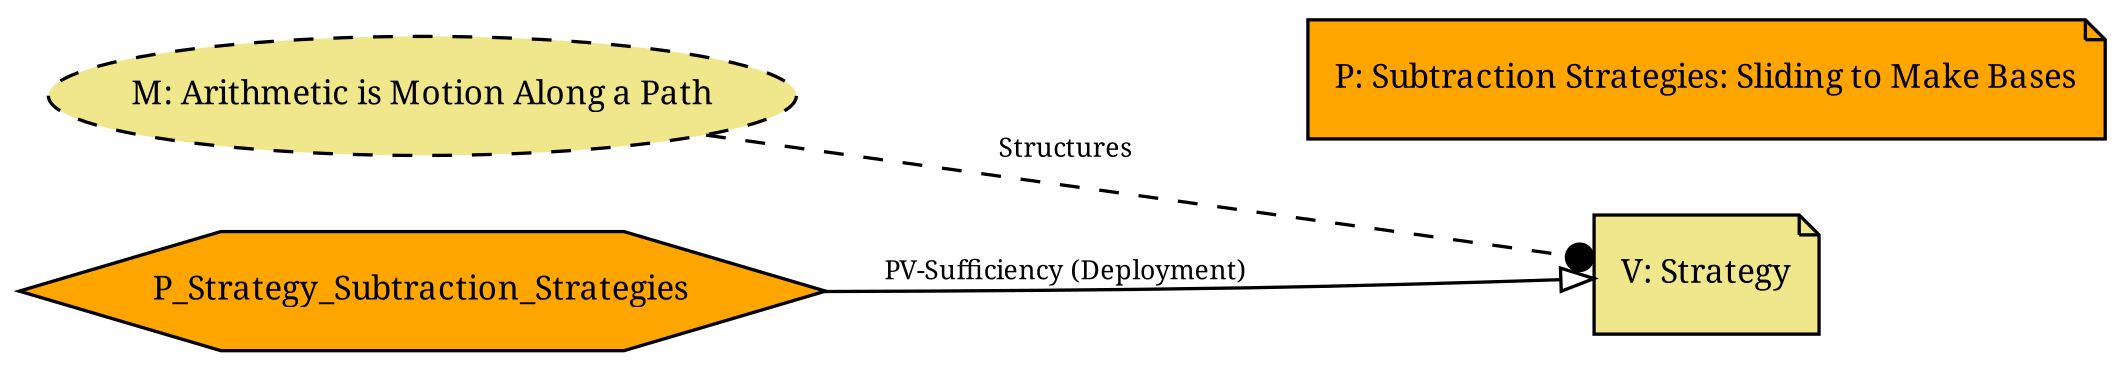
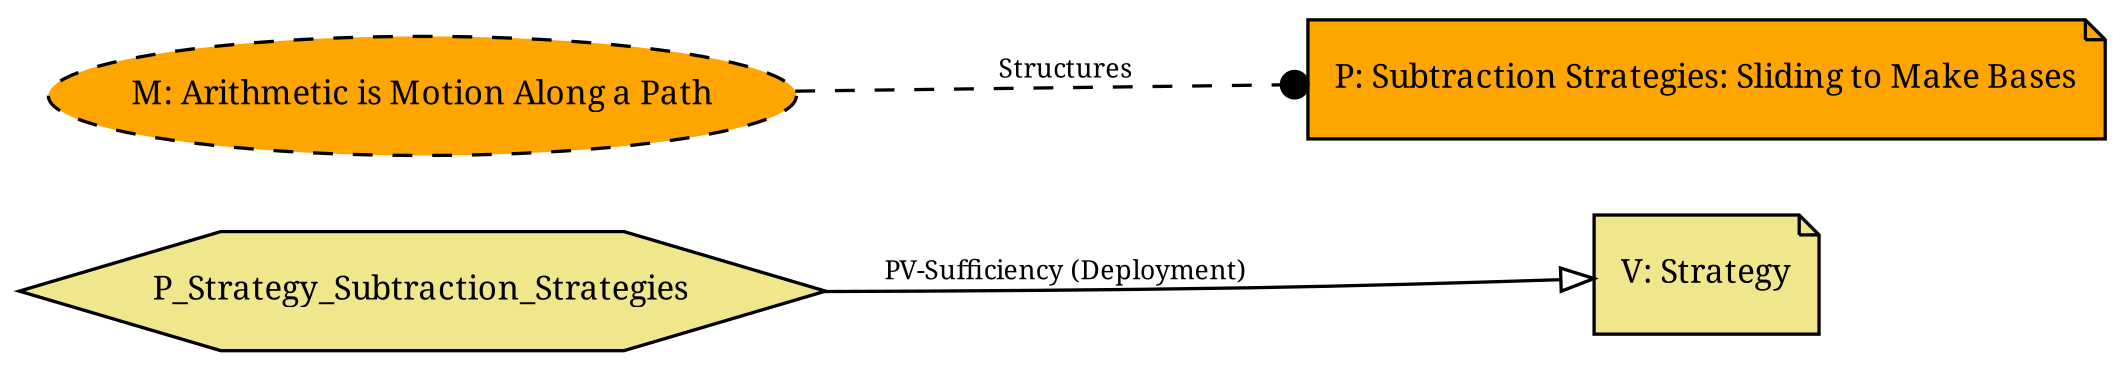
node "M: Arithmetic is Motion Along a Path": fillcolor khaki -> orange
edge "M: Arithmetic is Motion Along a Path" -> "V: Strategy": now "M: Arithmetic is Motion Along a Path" -> "P: Subtraction Strategies: Sliding to Make Bases"
node "P_Strategy_Subtraction_Strategies": fillcolor orange -> khaki
